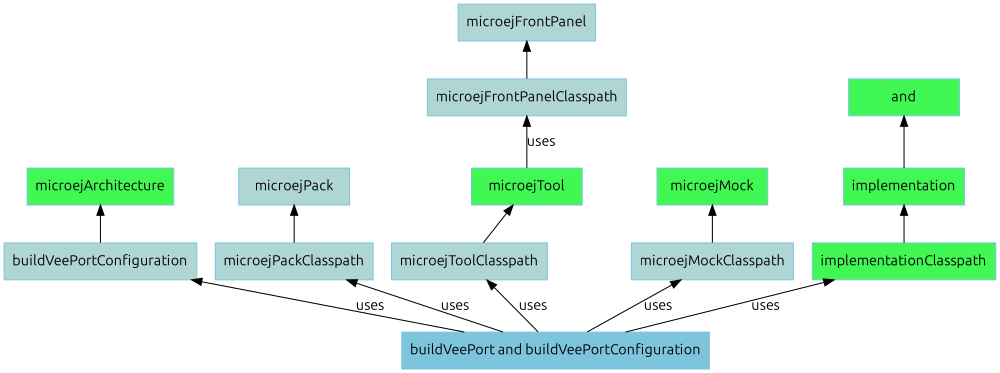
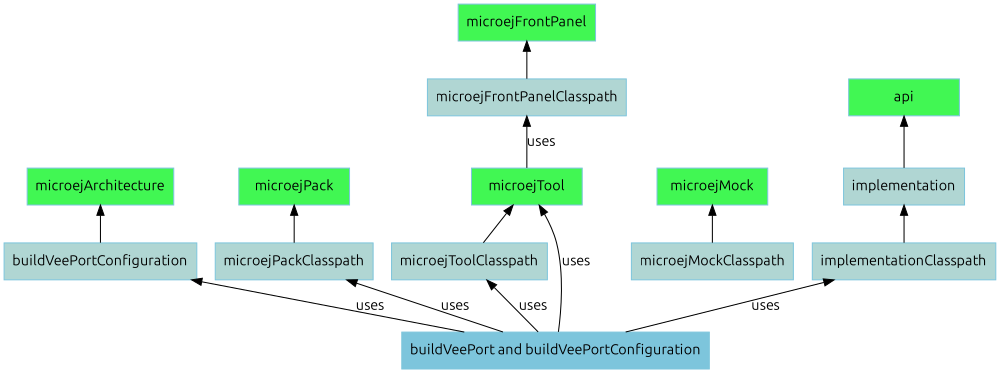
node "microejFrontPanel": fillcolor #b0d6d3 -> #41f753
node "and": label "and" -> "api"
node "microejPack": fillcolor #b0d6d3 -> #41f753
node "implementation": fillcolor #41f753 -> #b0d6d3
node "implementationClasspath": fillcolor #41f753 -> #b0d6d3
edge "buildVeePort and buildVeePortConfiguration" -> "microejMockClasspath": now "buildVeePort and buildVeePortConfiguration" -> "microejTool"
